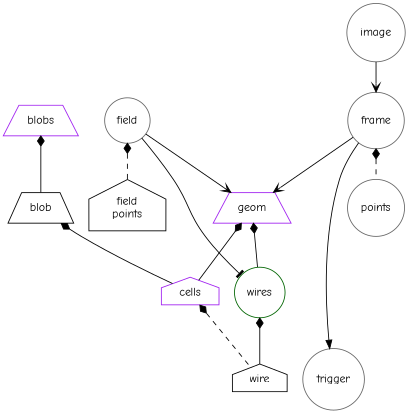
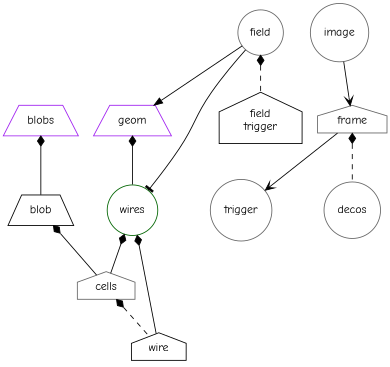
node "frame": shape circle -> house
edge "field" -> "geom": arrowhead vee -> normal
edge "frame" -> "geom": removed
node "field points": label "field points" -> "field trigger"
node "points": label "points" -> "decos"
edge "frame" -> "trigger": arrowhead normal -> vee
edge "cells" -> "geom": now "cells" -> "wires"
node "cells": color purple -> gray40
